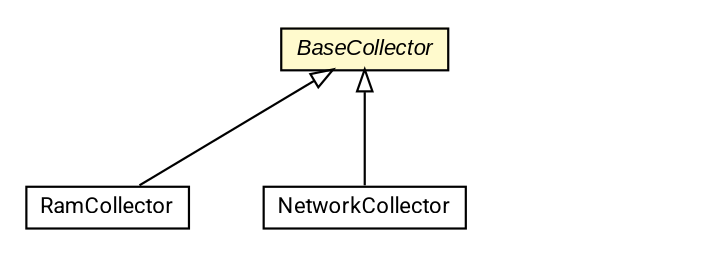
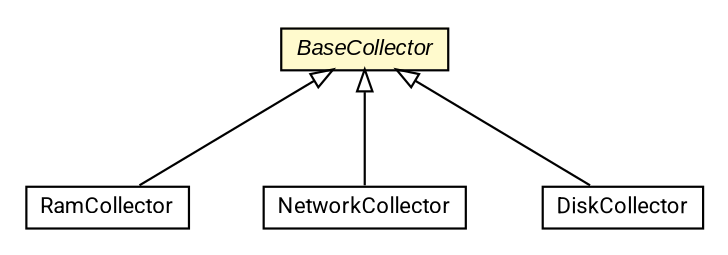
node "DiskCollector": added
